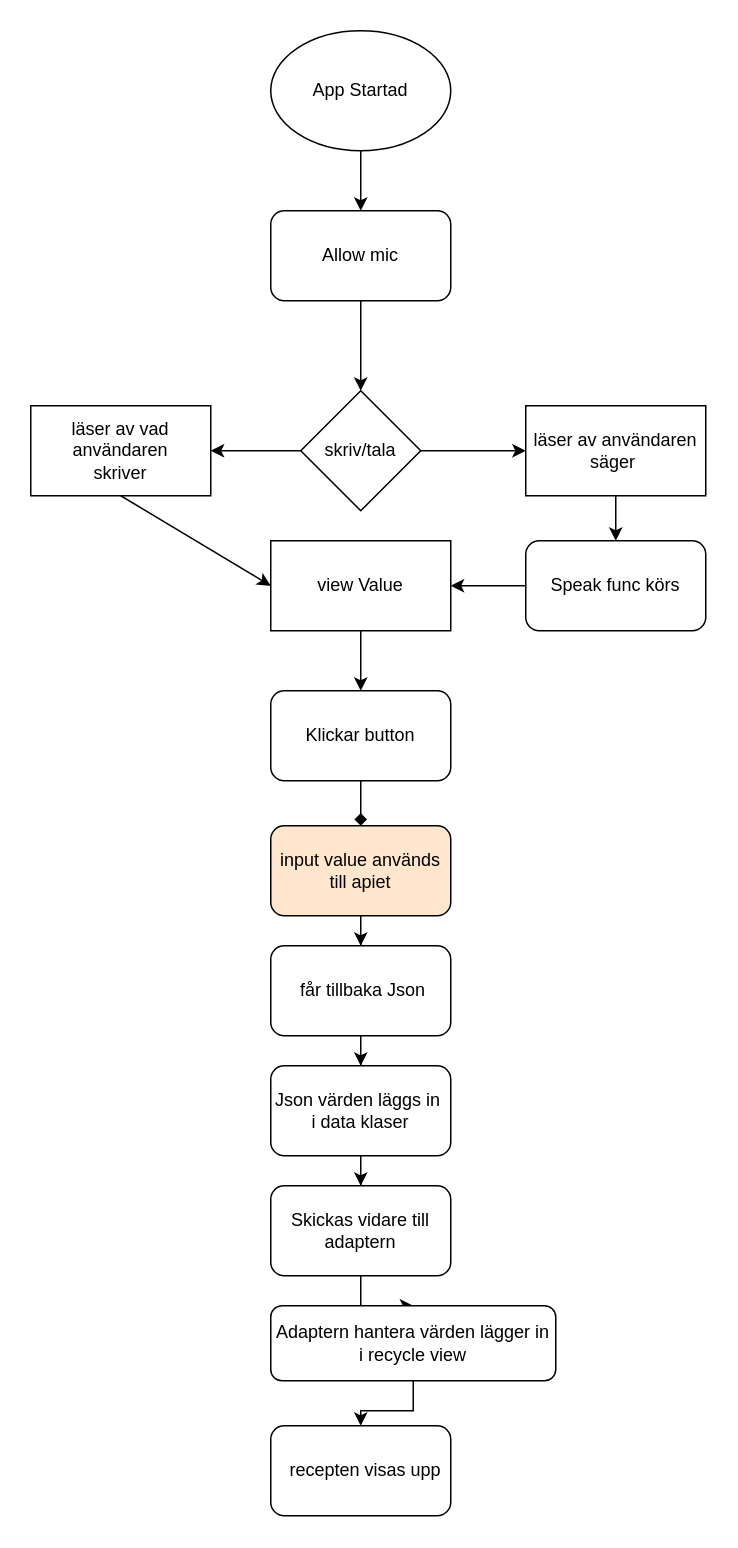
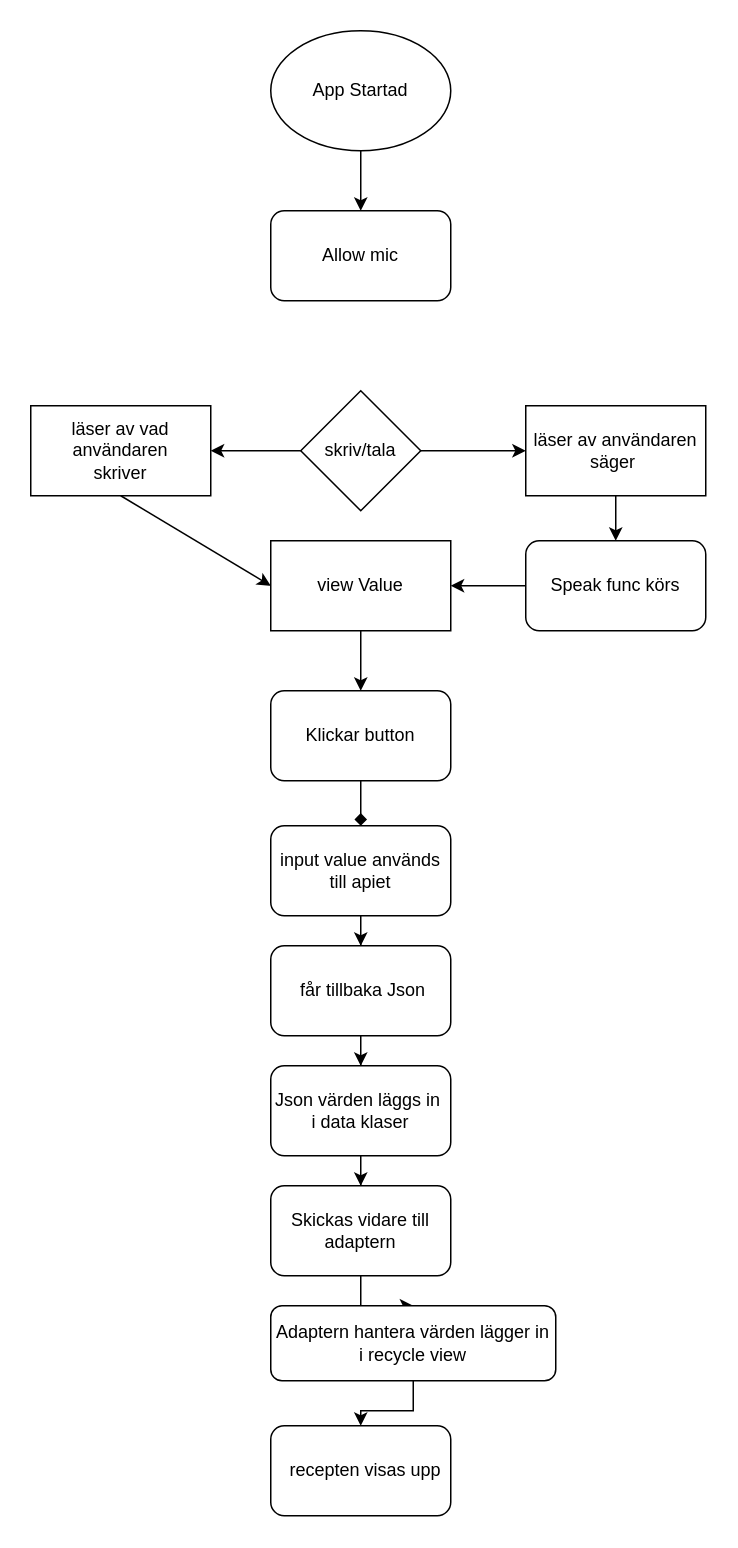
edge "Allow mic" -> "skriv/tala": removed
node "input value används till apiet": fillcolor #ffe6cc -> #ffffff
